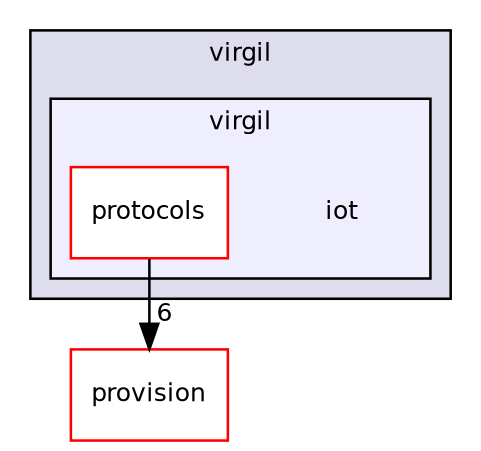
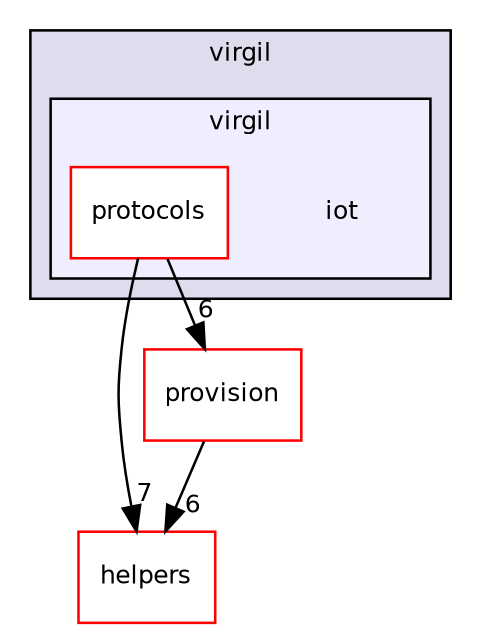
node "helpers": added
